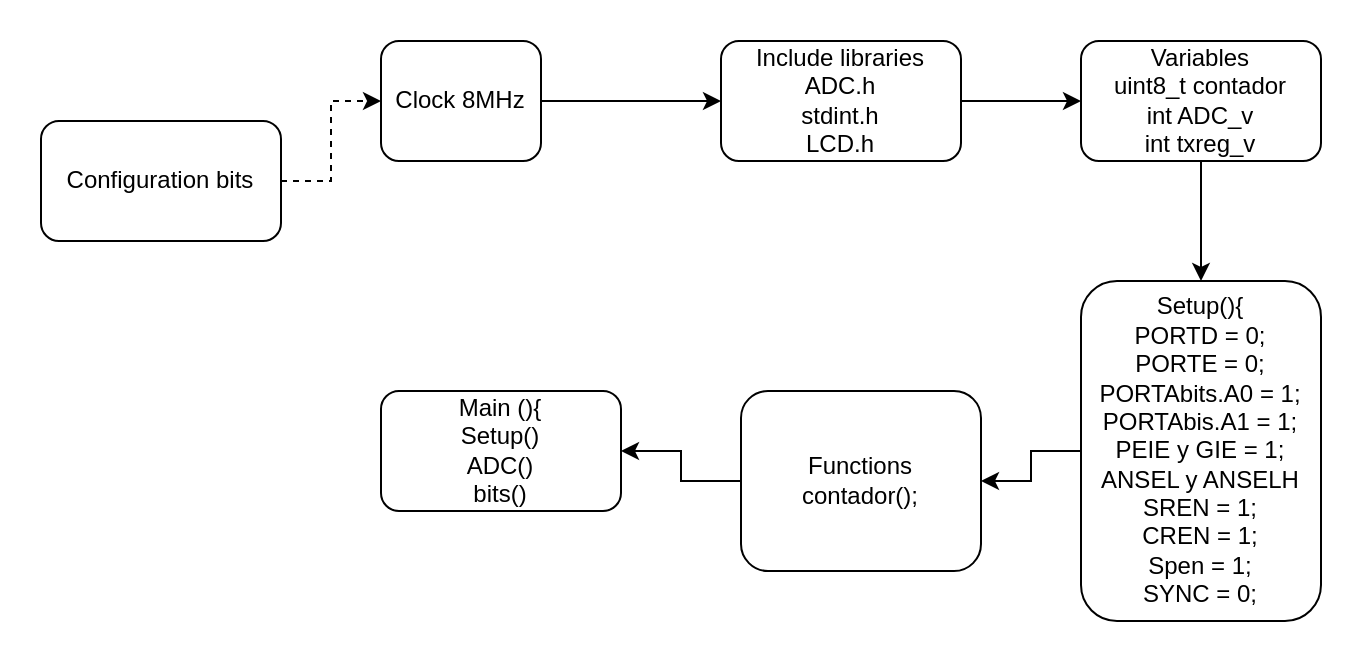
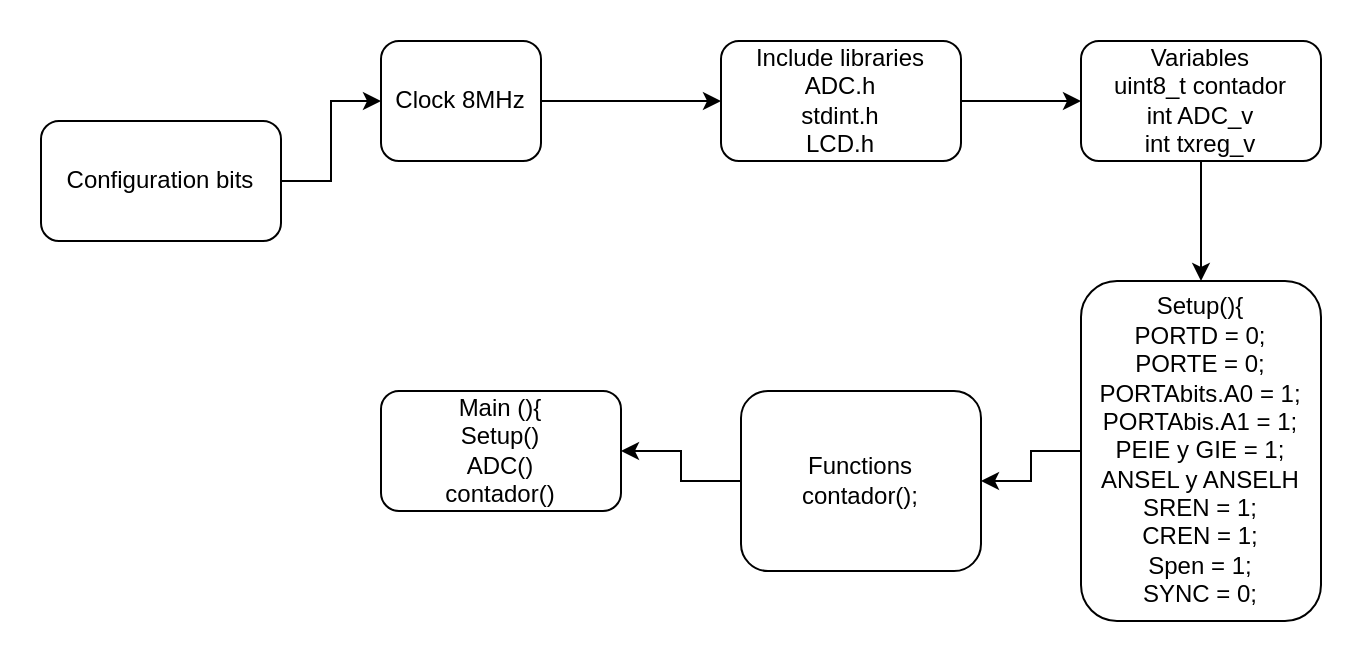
edge "Configuration bits" -> "Clock 8MHz": style dashed -> solid
node "Main (){ Setup() ADC() bits()": label "Main (){ Setup() ADC() bits()" -> "Main (){ Setup() ADC() contador()"
